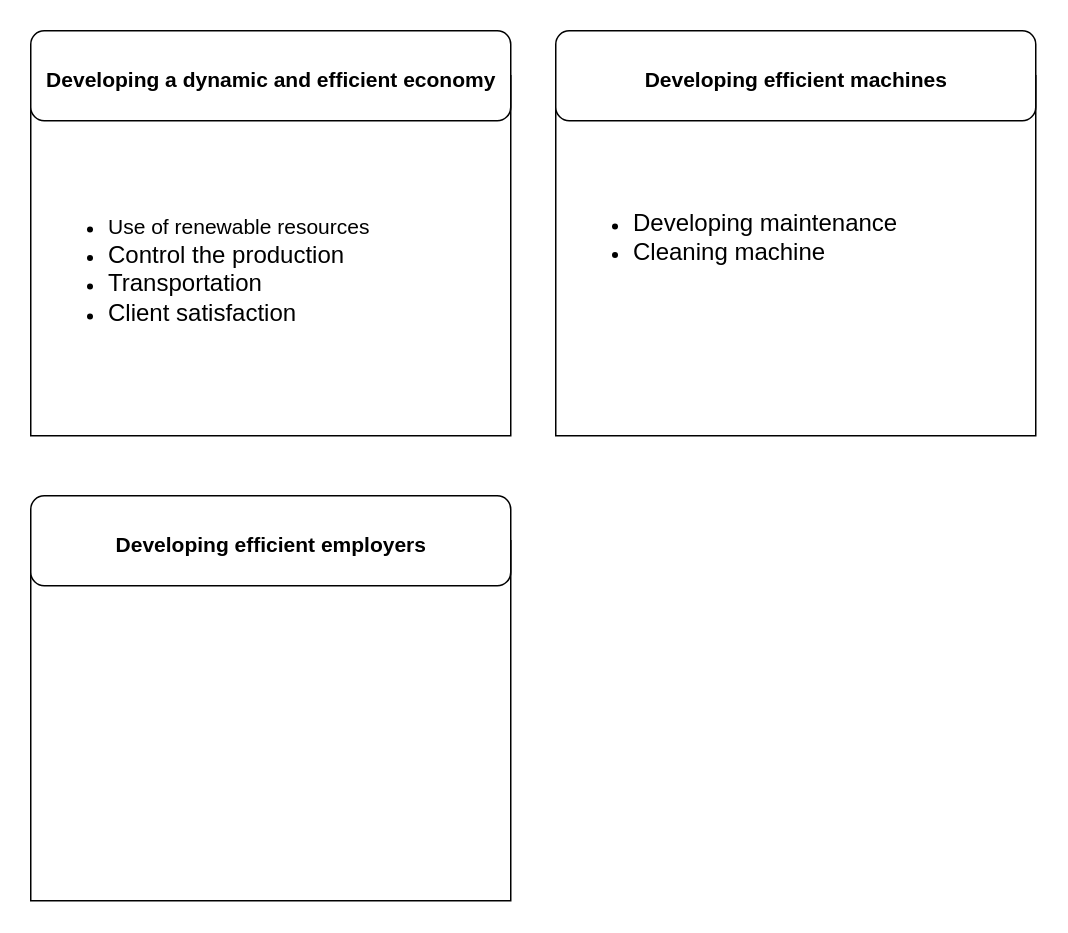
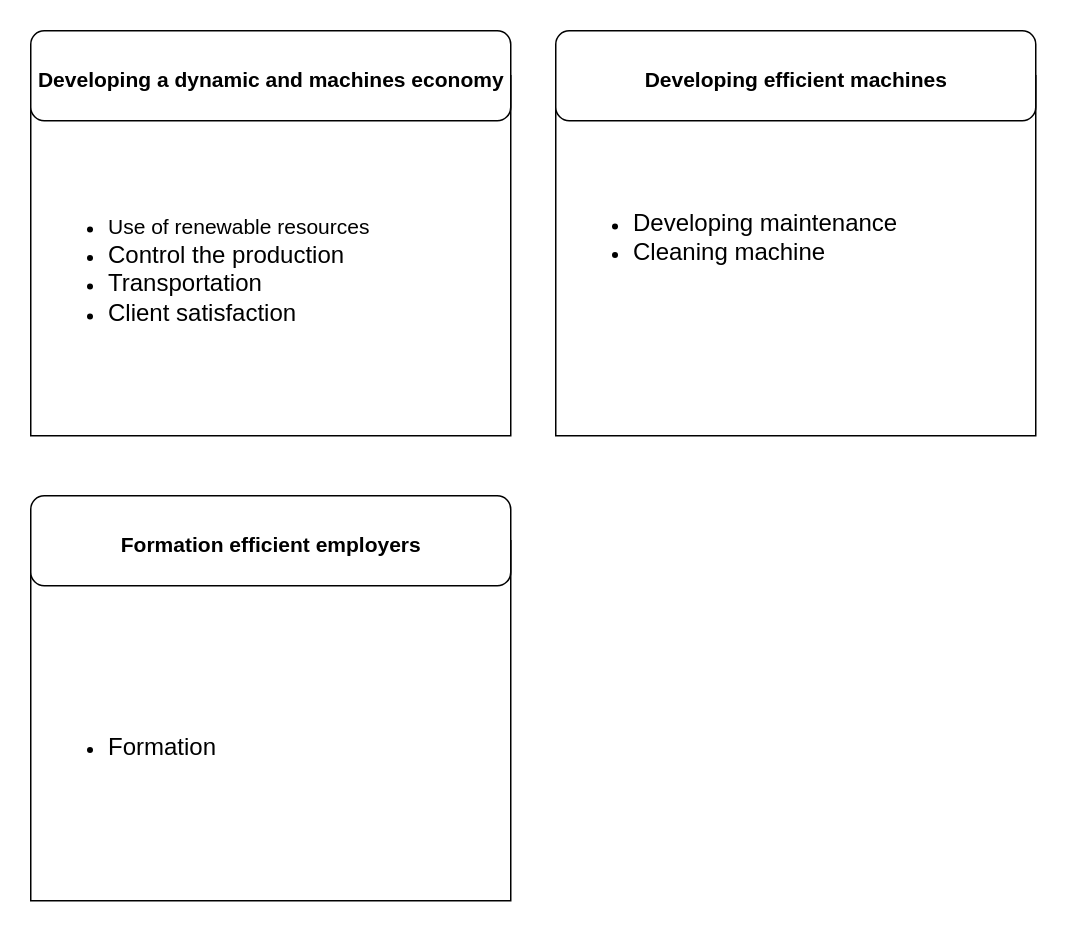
node "Developing a dynamic and efficient economy": label "Developing a dynamic and efficient economy" -> "Developing a dynamic and machines economy"
node "Developing efficient employers": label "Developing efficient employers" -> "Formation efficient employers"
node "Formation": added
